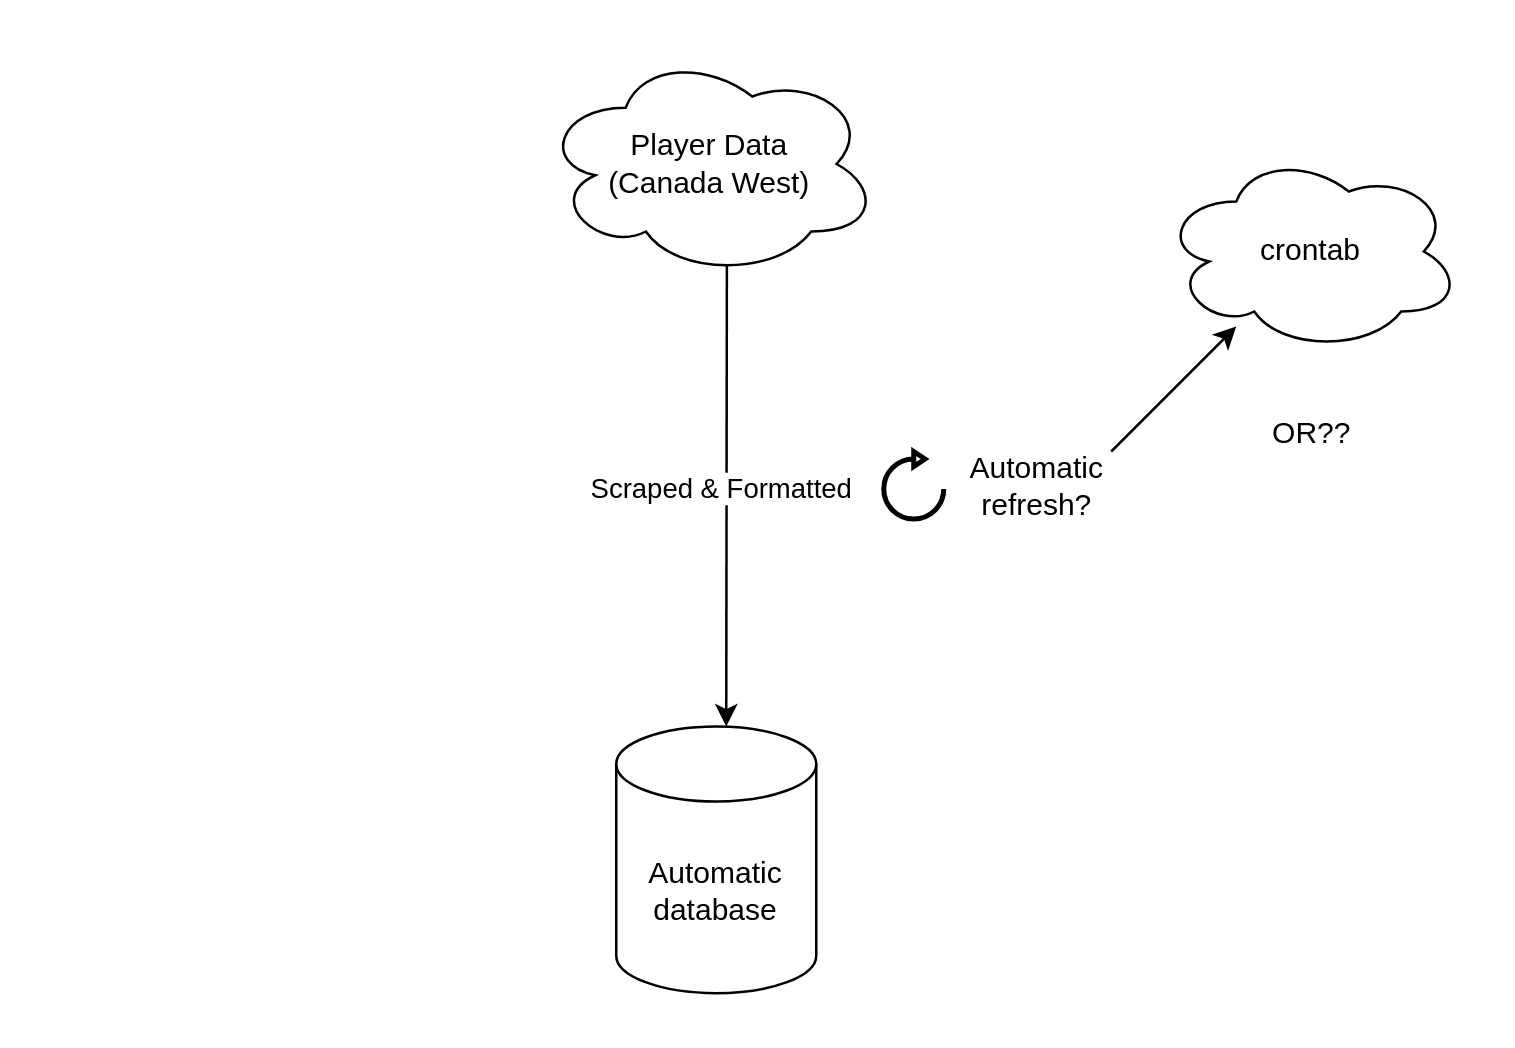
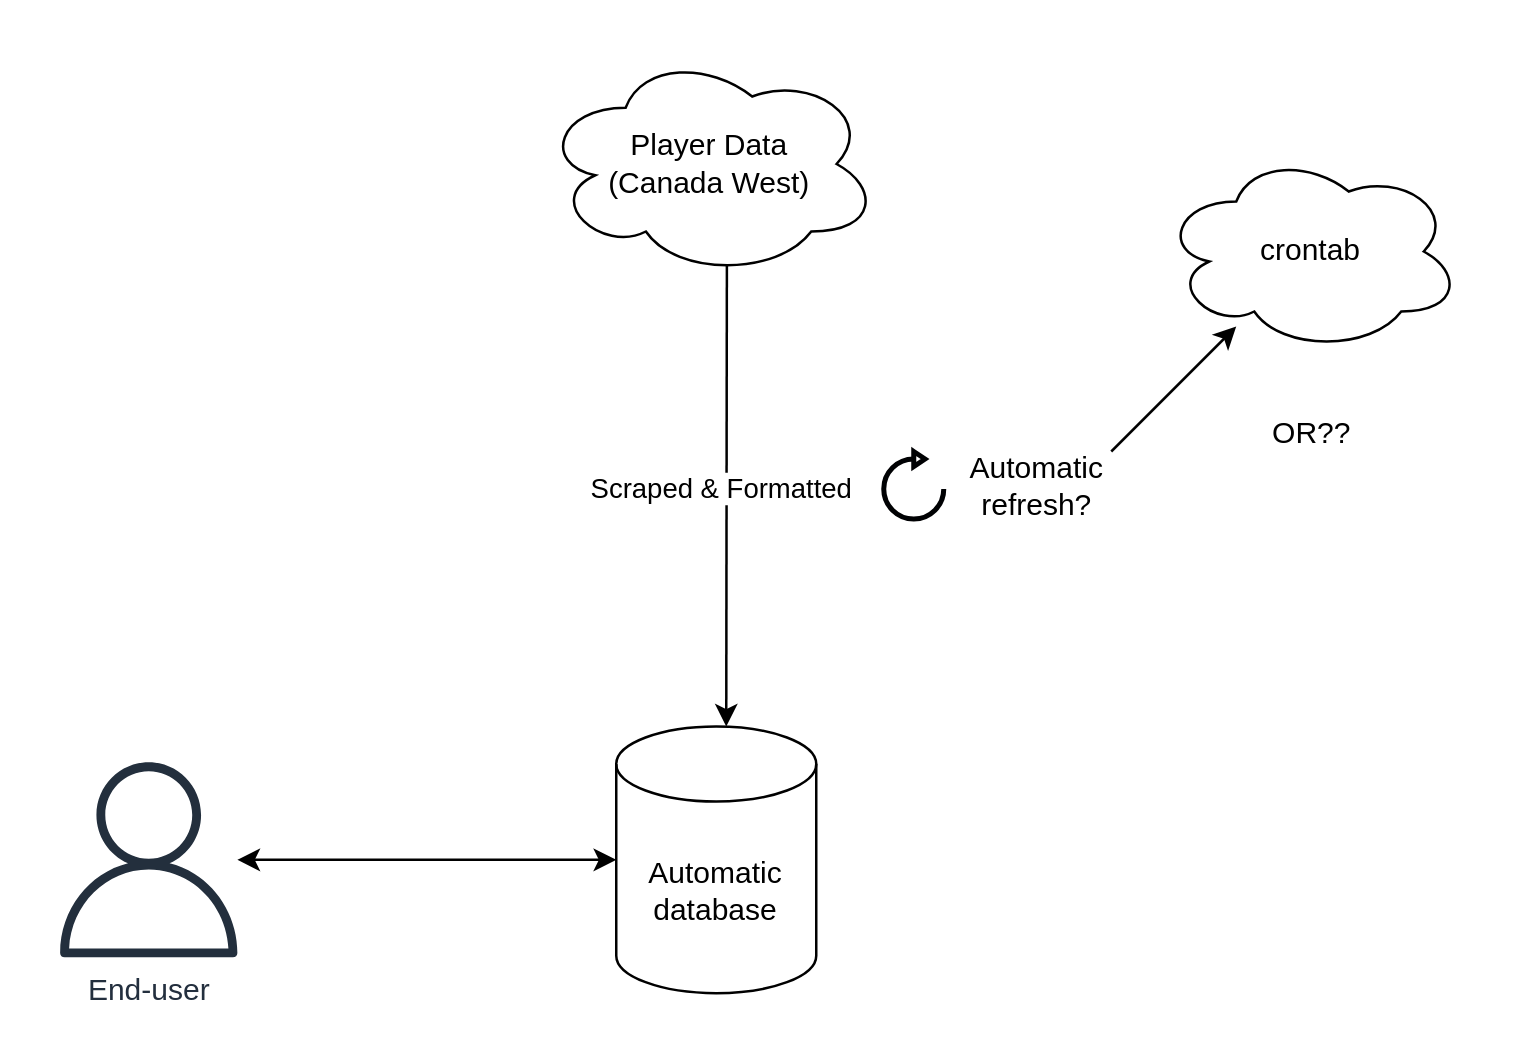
node "End-user": added
edge "Automatic database" -- "End-user": added
